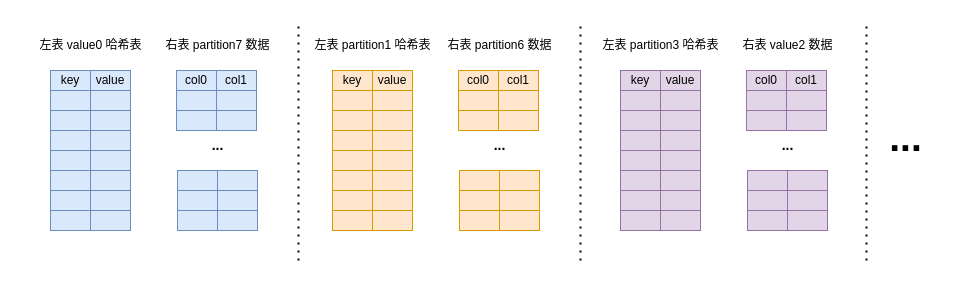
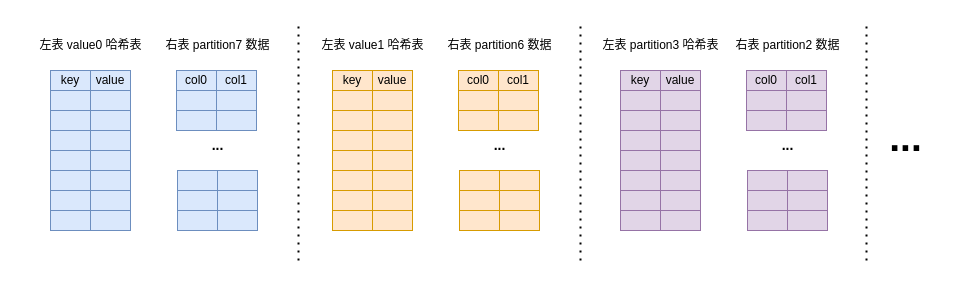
node "左表 partition1 哈希表": label "左表 partition1 哈希表" -> "左表 value1 哈希表"
node "右表 value2 数据": label "右表 value2 数据" -> "右表 partition2 数据"
